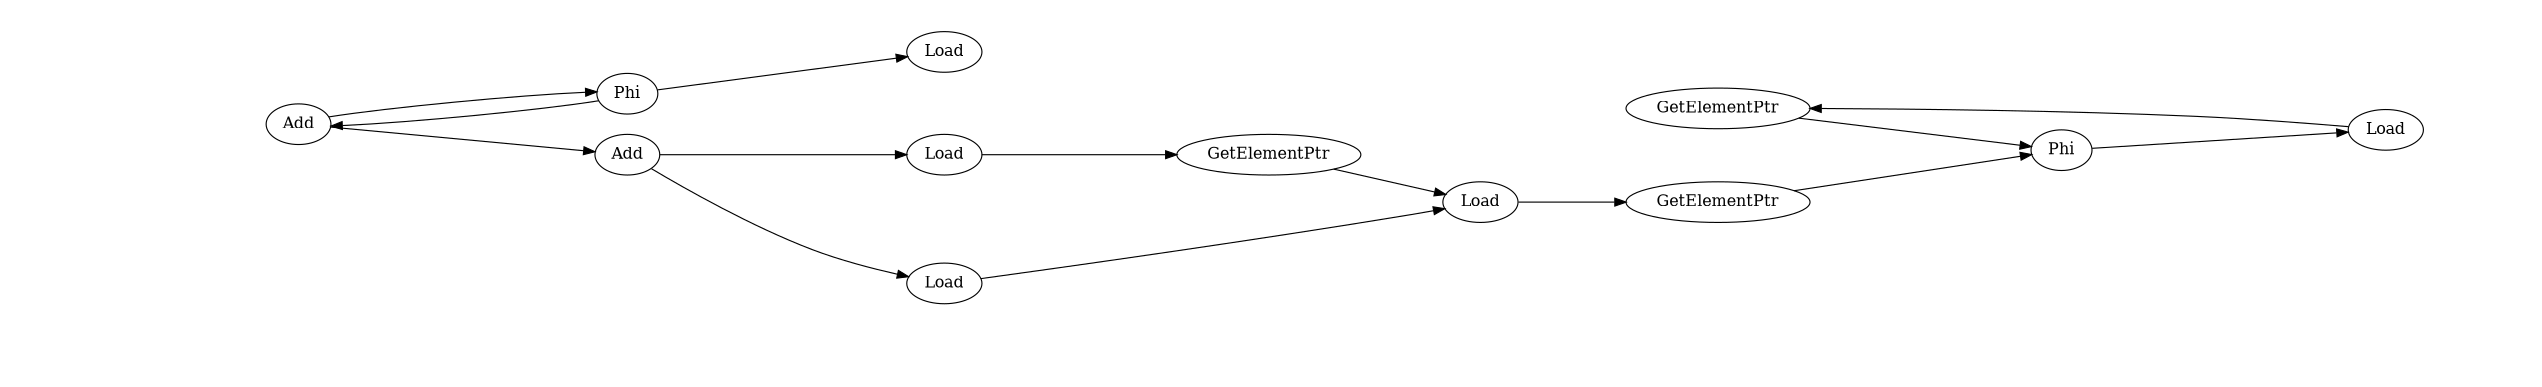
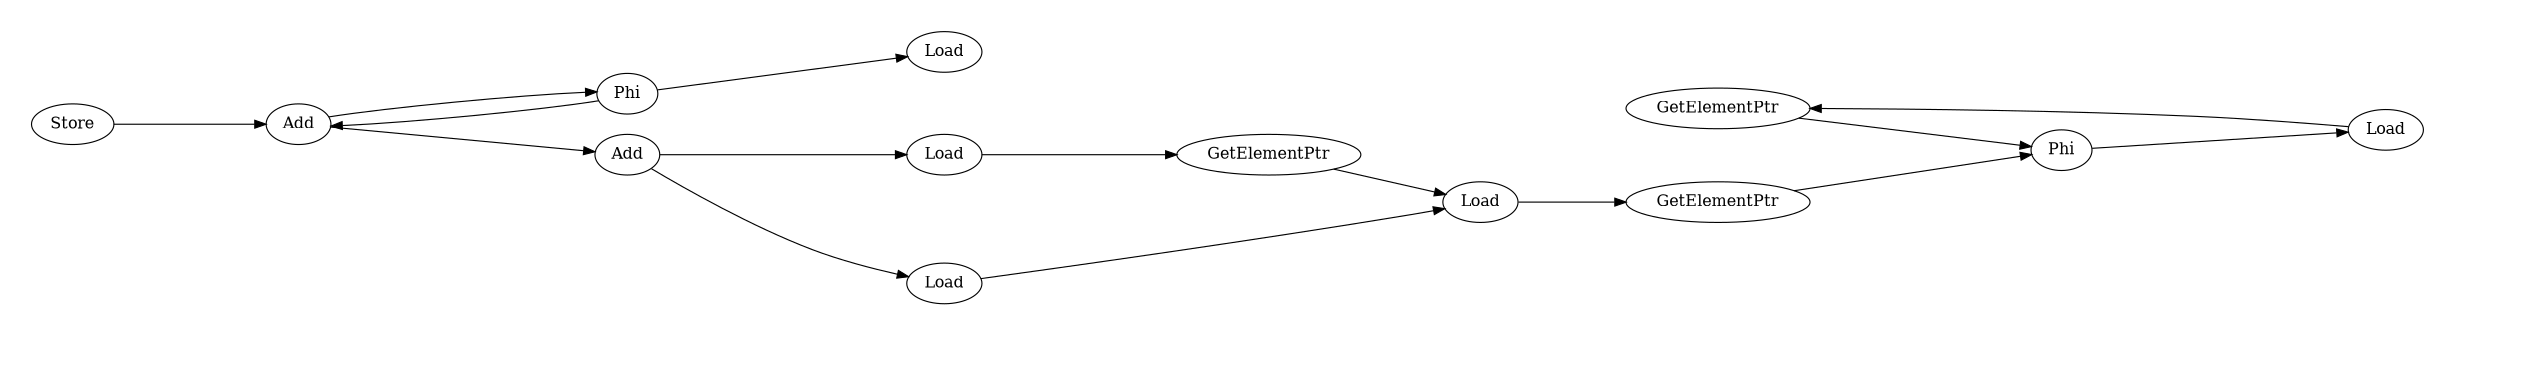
node "Store": added
